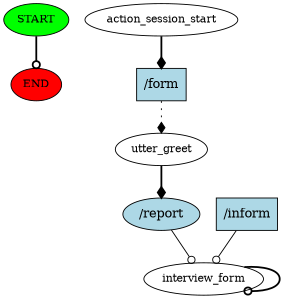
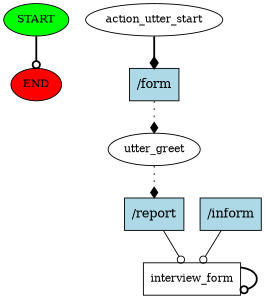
node "action_session_start": label "action_session_start" -> "action_utter_start"
edge "utter_greet" -> "/report": style bold -> dotted
node "/report": shape ellipse -> box
node "interview_form": shape ellipse -> box
